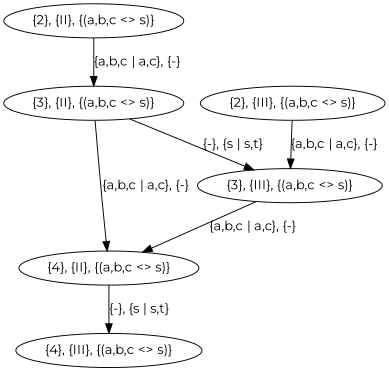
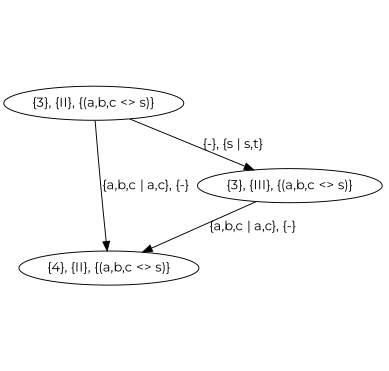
node "{2}, {II}, {(a,b,c <> s)}": removed
node "{2}, {III}, {(a,b,c <> s)}": removed
node "{4}, {III}, {(a,b,c <> s)}": removed
